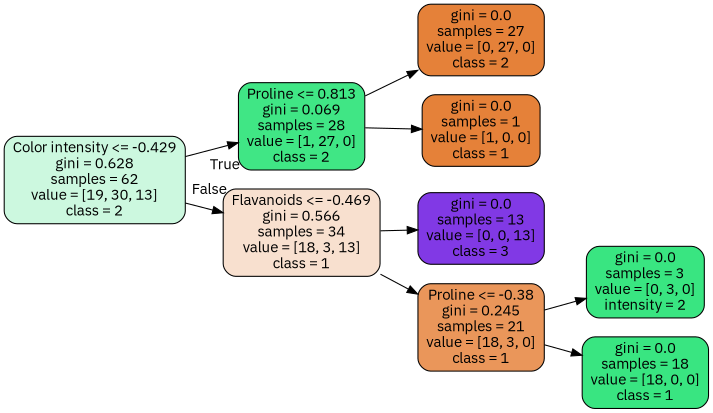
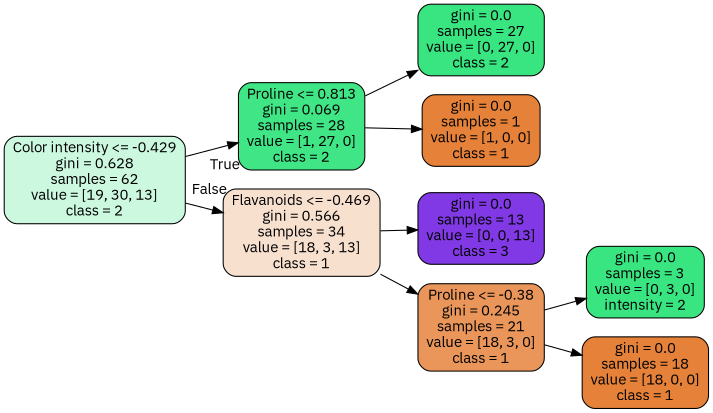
node "gini = 0.0 samples = 27 value = [0, 27, 0] class = 2": fillcolor #e58139ff -> #39e581ff
node "gini = 0.0 samples = 18 value = [18, 0, 0] class = 1": fillcolor #39e581ff -> #e58139ff
